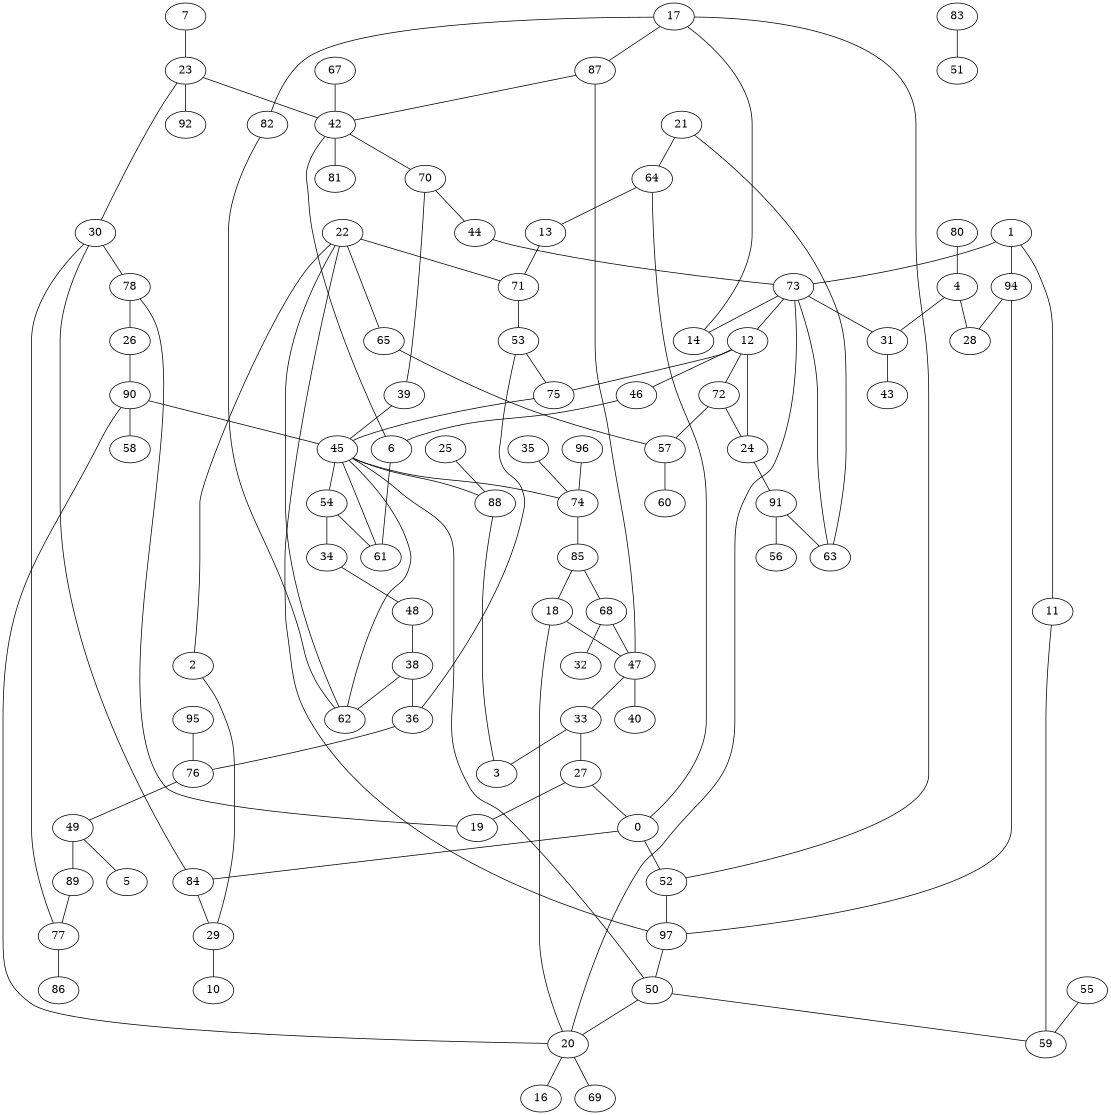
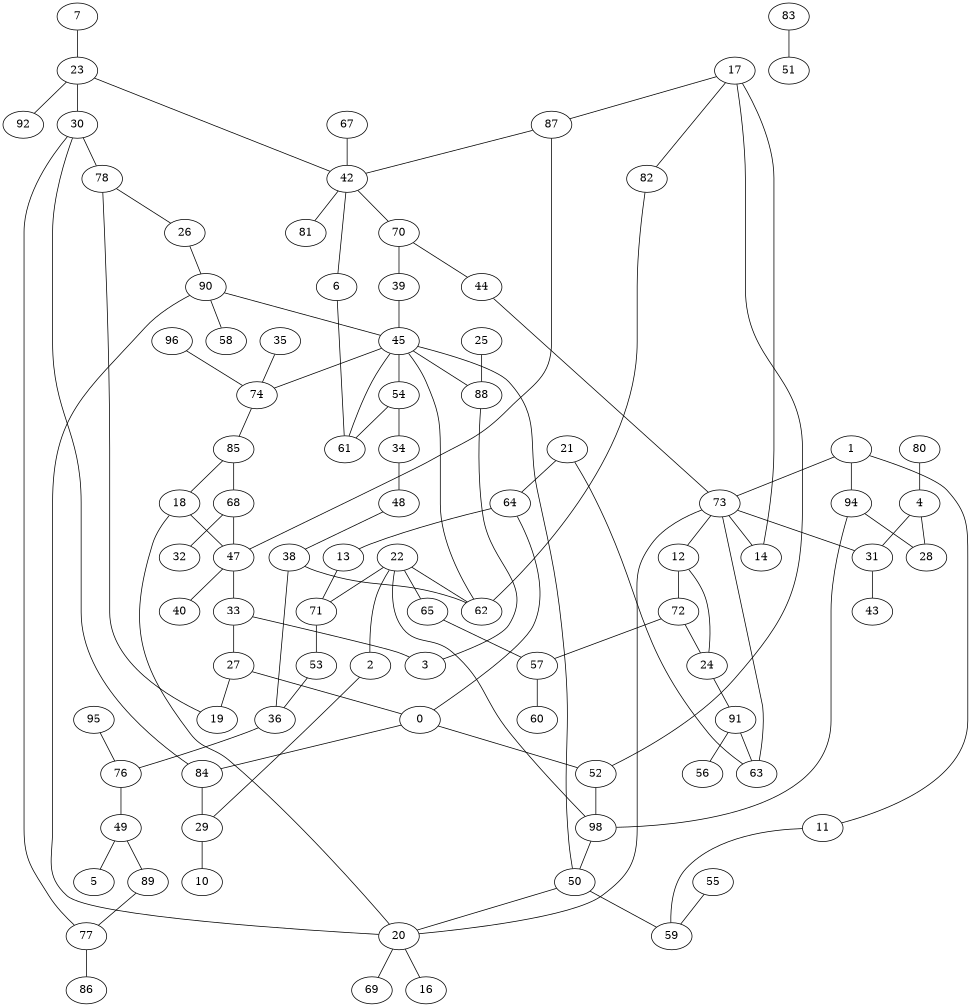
node "75": removed
node "46": removed
node "97": label "97" -> "98"
